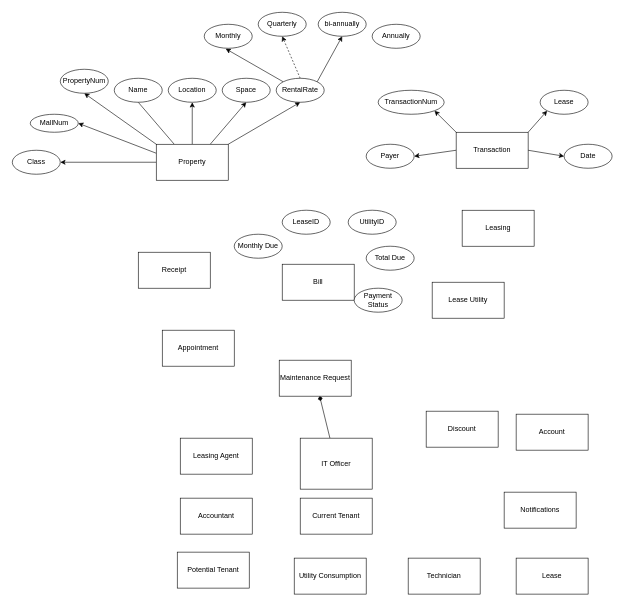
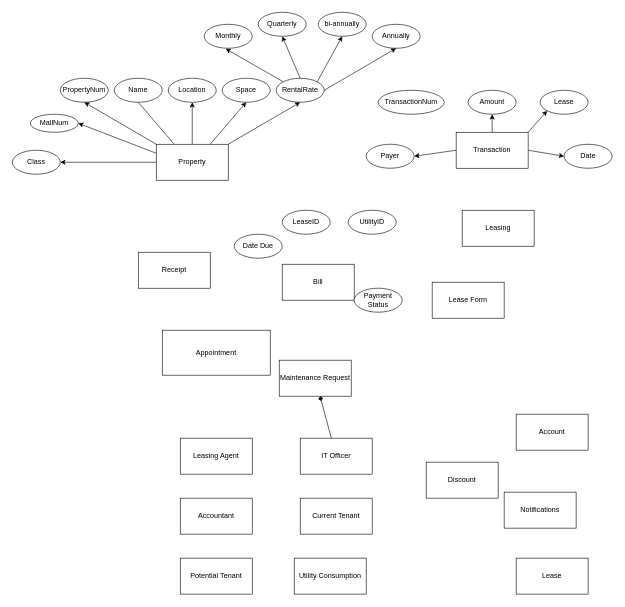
edge "RentalRate" -> "Quarterly": style dashed -> solid
edge "RentalRate" -> "Annually": added
node "PropertyNum": moved (84, 81) -> (84, 90)
node "Amount": added
edge "Transaction" -> "Amount": added
edge "Transaction" -> "TransactionNum": removed
node "Monthly Due": label "Monthly Due" -> "Date Due"
node "Total Due": removed
node "Lease Utility": label "Lease Utility" -> "Lease Form"
node "Appointment": size 72x36 -> 108x45
node "Discount": moved (462, 429) -> (462, 480)
node "IT Officer": size 72x51 -> 72x36
node "Potential Tenant": moved (213, 570) -> (216, 576)
node "Technician": removed
